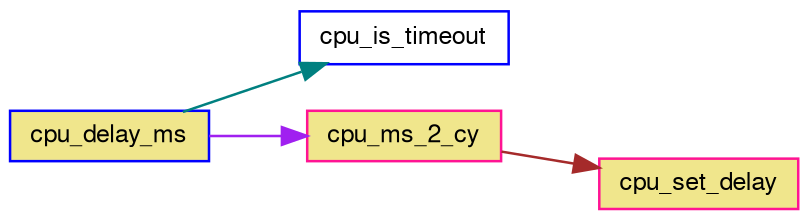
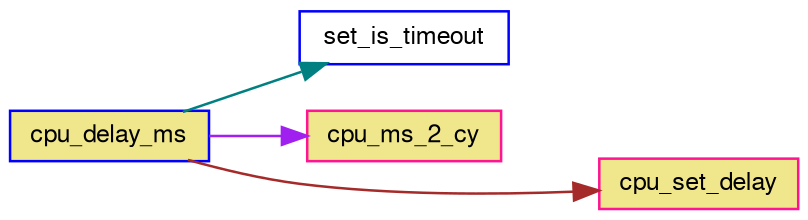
node "cpu_is_timeout": label "cpu_is_timeout" -> "set_is_timeout"
edge "cpu_ms_2_cy" -> "cpu_set_delay": now "cpu_delay_ms" -> "cpu_set_delay"
